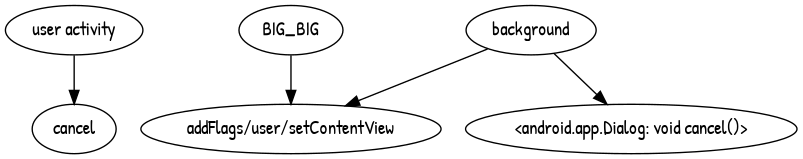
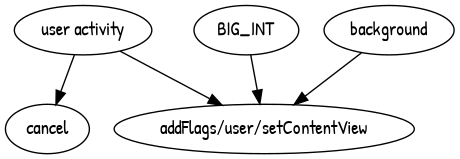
node "BIG_BIG": label "BIG_BIG" -> "BIG_INT"
edge "user activity" -> "addFlags/user/setContentView": added
node "<android.app.Dialog: void cancel()>": removed
